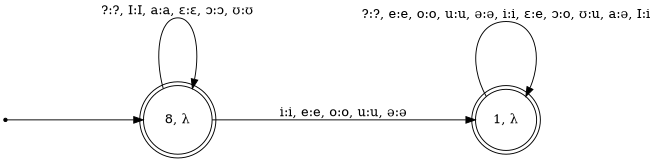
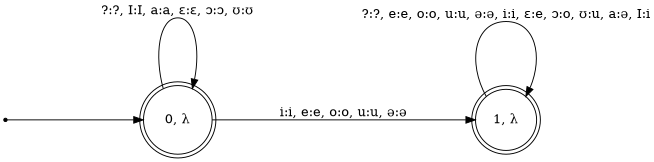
node "8, λ": label "8, λ" -> "0, λ"
